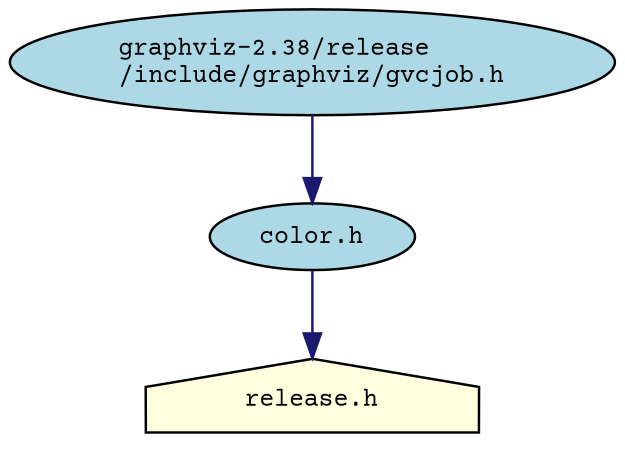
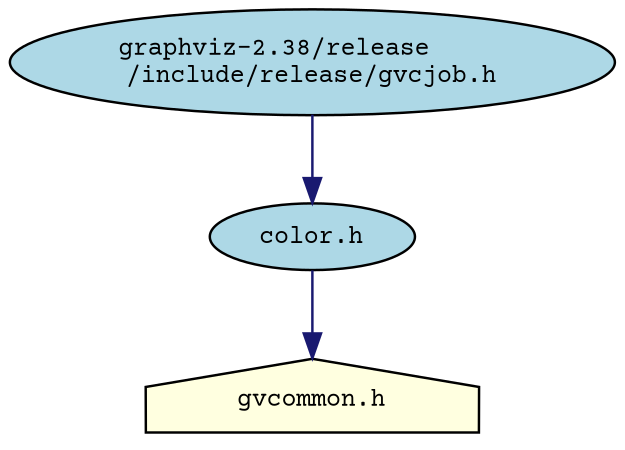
node "graphviz-2.38/release /include/graphviz/gvcjob.h": label "graphviz-2.38/release /include/graphviz/gvcjob.h" -> "graphviz-2.38/release /include/release/gvcjob.h"
node "release.h": label "release.h" -> "gvcommon.h"
